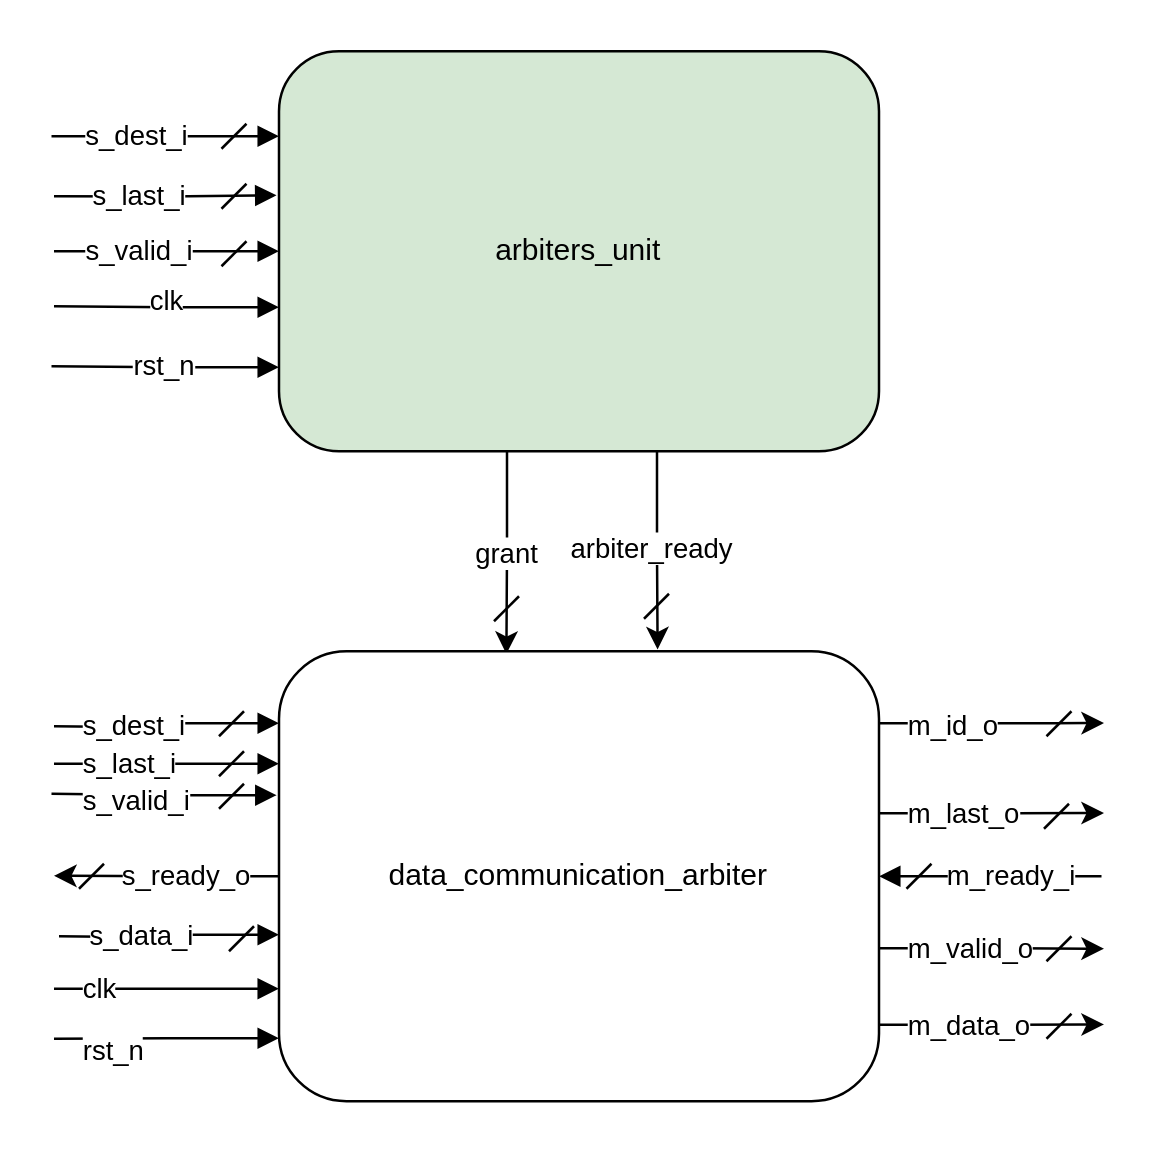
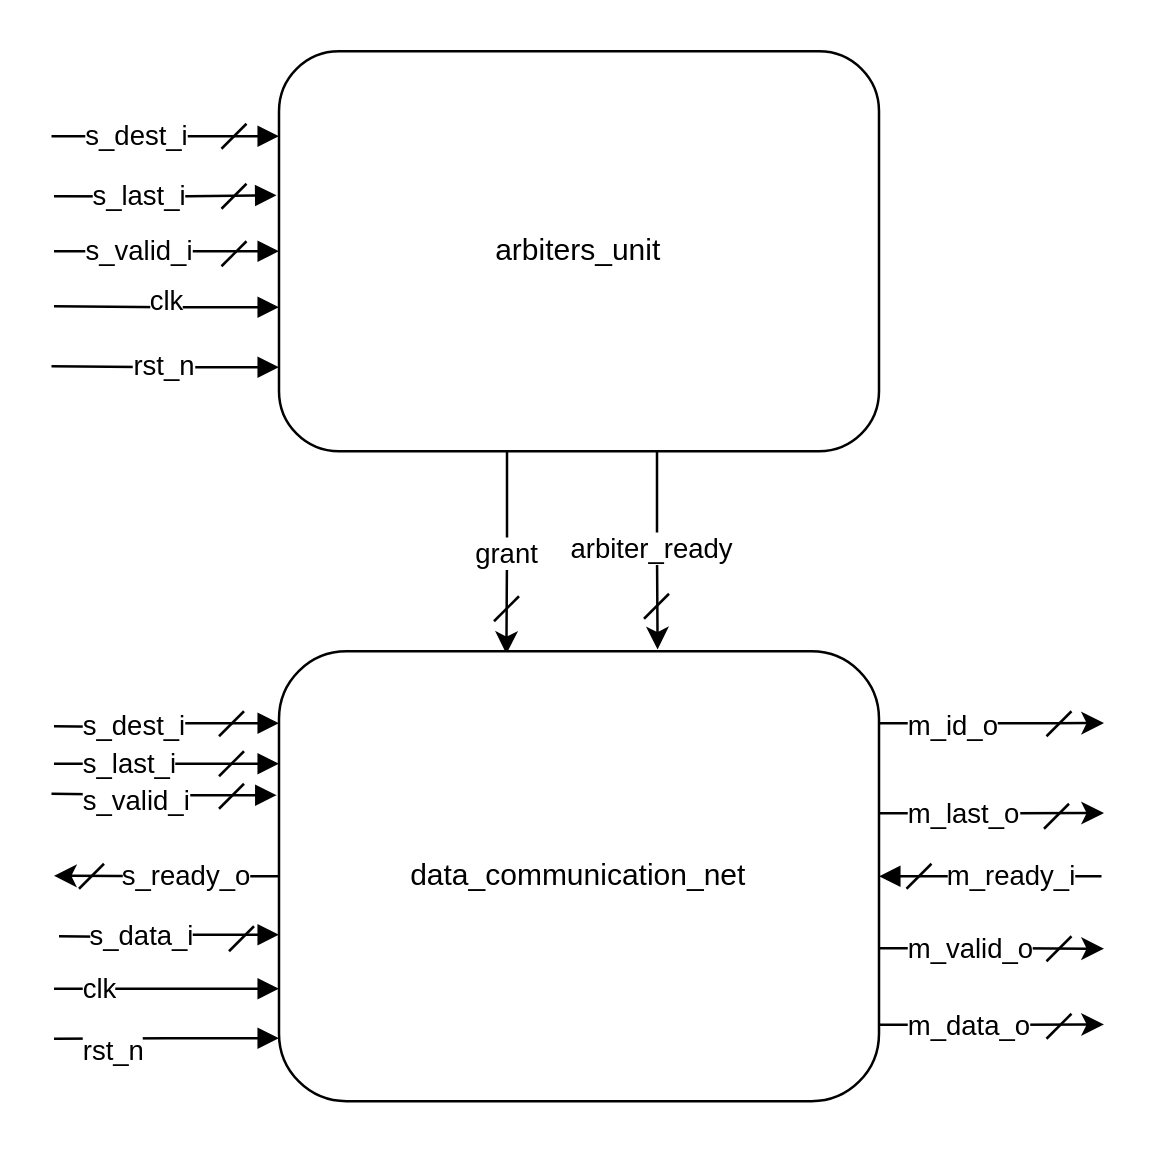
node "arbiters_unit": fillcolor #d5e8d4 -> #ffffff
node "data_communication_arbiter": label "data_communication_arbiter" -> "data_communication_net"
